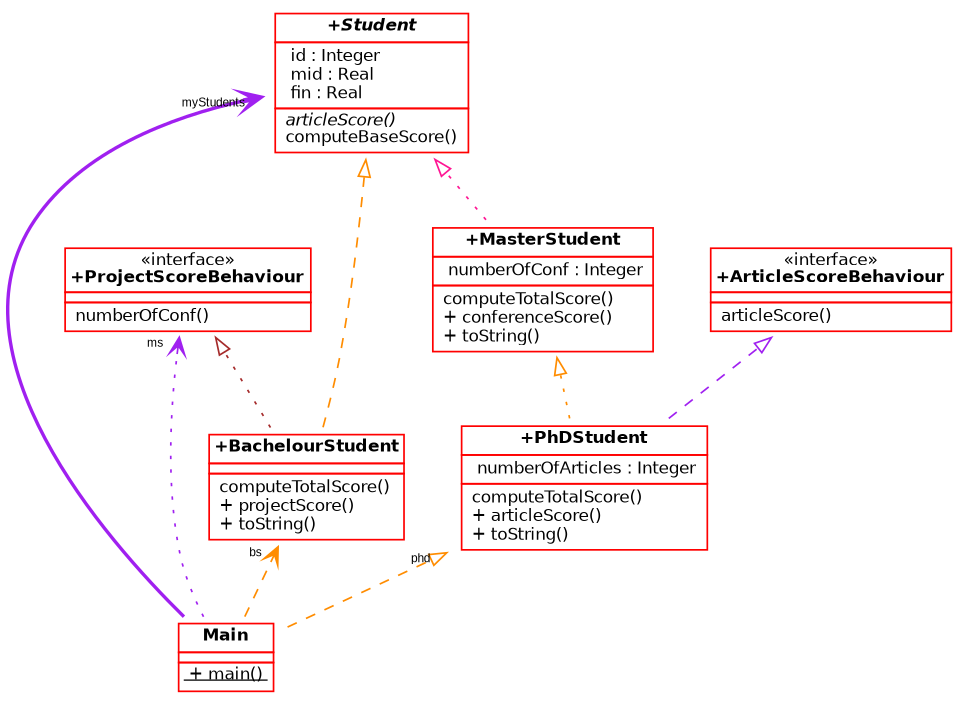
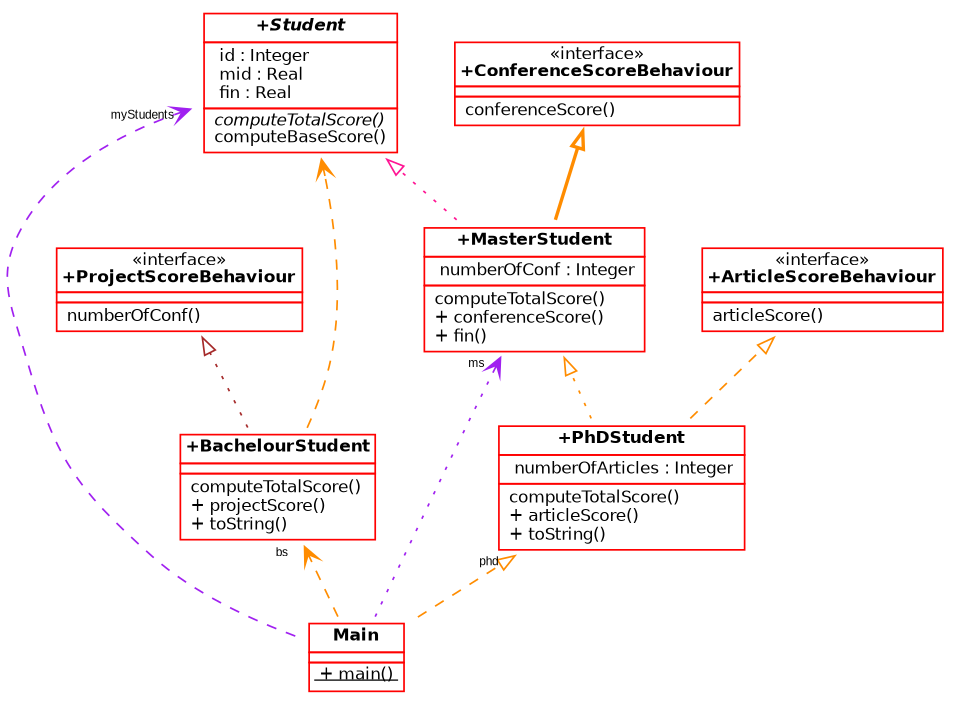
node "+ConferenceScoreBehaviour": added
node "+Student": text "articleScore()" -> "computeTotalScore()"
edge "+BachelourStudent" -> "+Student": arrowhead empty -> vee
edge "Main" -> "+Student": style bold -> dashed
node "+MasterStudent": text "+ toString()" -> "+ fin()"
edge "+PhDStudent" -> "+ArticleScoreBehaviour": color purple -> darkorange
edge "Main" -> "+ProjectScoreBehaviour": now "Main" -> "+MasterStudent"
